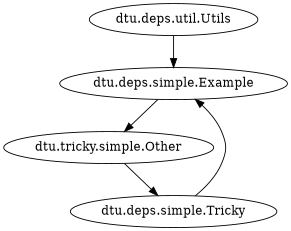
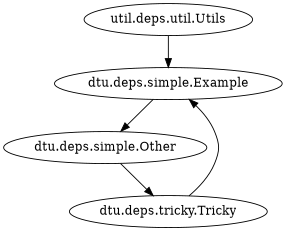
node "dtu.deps.util.Utils": label "dtu.deps.util.Utils" -> "util.deps.util.Utils"
node "dtu.tricky.simple.Other": label "dtu.tricky.simple.Other" -> "dtu.deps.simple.Other"
node "dtu.deps.simple.Tricky": label "dtu.deps.simple.Tricky" -> "dtu.deps.tricky.Tricky"
